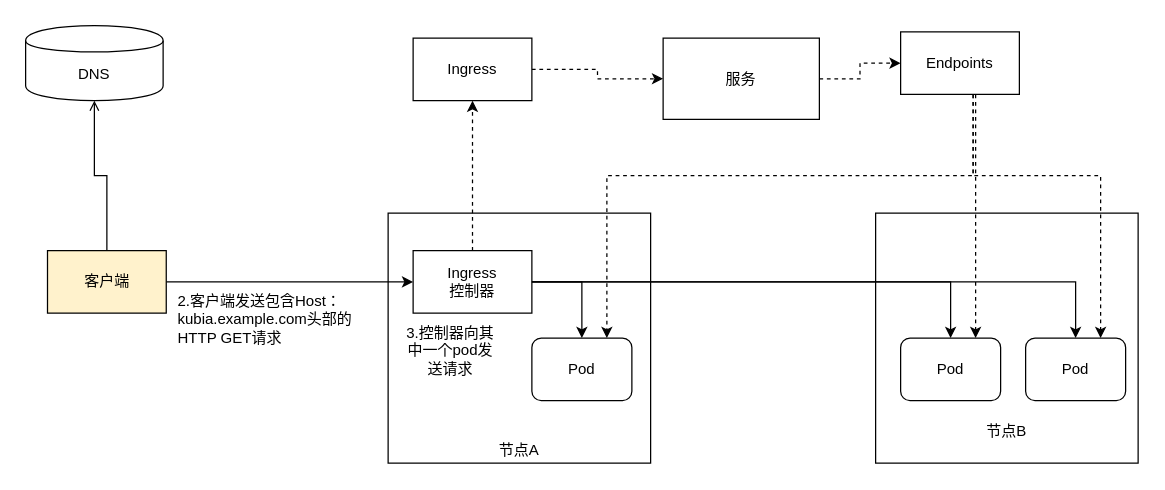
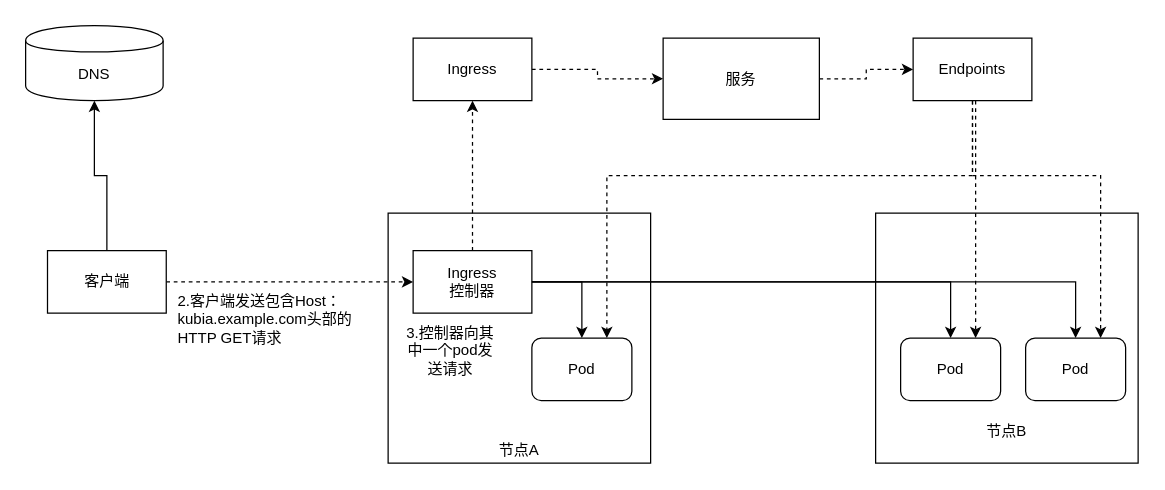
node "Endpoints": moved (960, 63) -> (973, 69)
edge "客户端" -> "DNS": arrowhead open -> classic
node "客户端": fillcolor #fff2cc -> #ffffff
edge "客户端" -> "Ingress 控制器": style solid -> dashed
